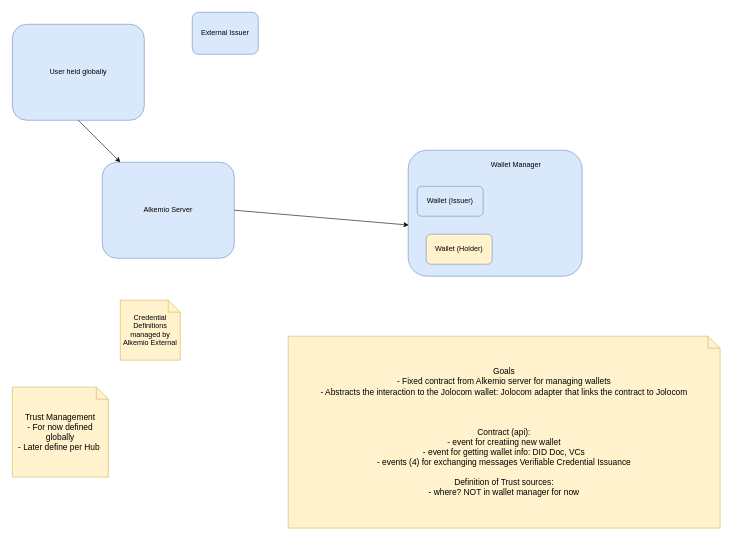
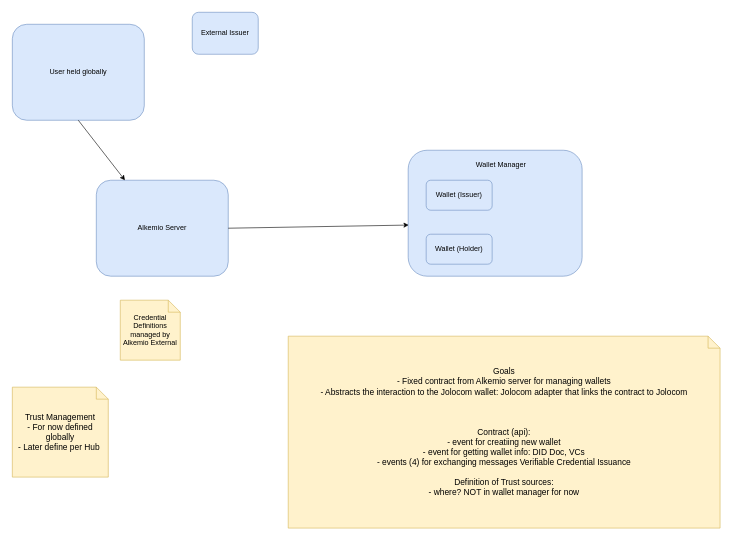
node "Wallet Manager": moved (516, 165) -> (501, 165)
node "Wallet (Issuer)": moved (450, 201) -> (459, 195)
node "Alkemio Server": moved (168, 210) -> (162, 228)
node "Wallet (Holder)": fillcolor #fff2cc -> #dae8fc
